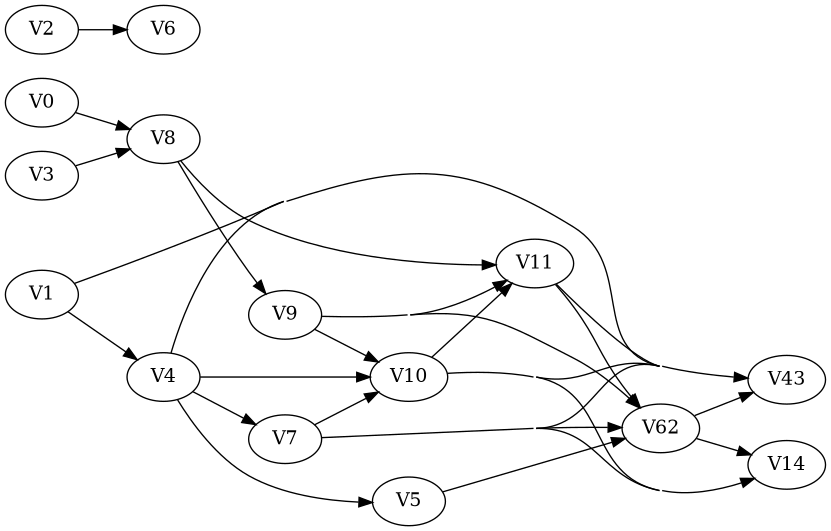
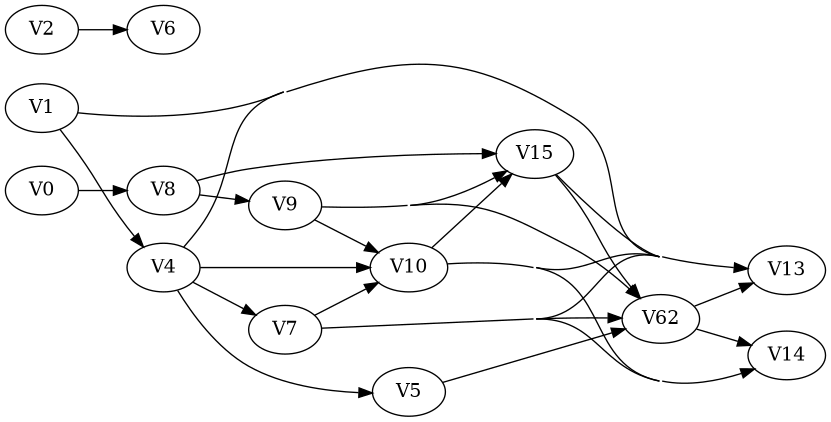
node "V3": removed
node "V11": label "V11" -> "V15"
node "V43": label "V43" -> "V13"
